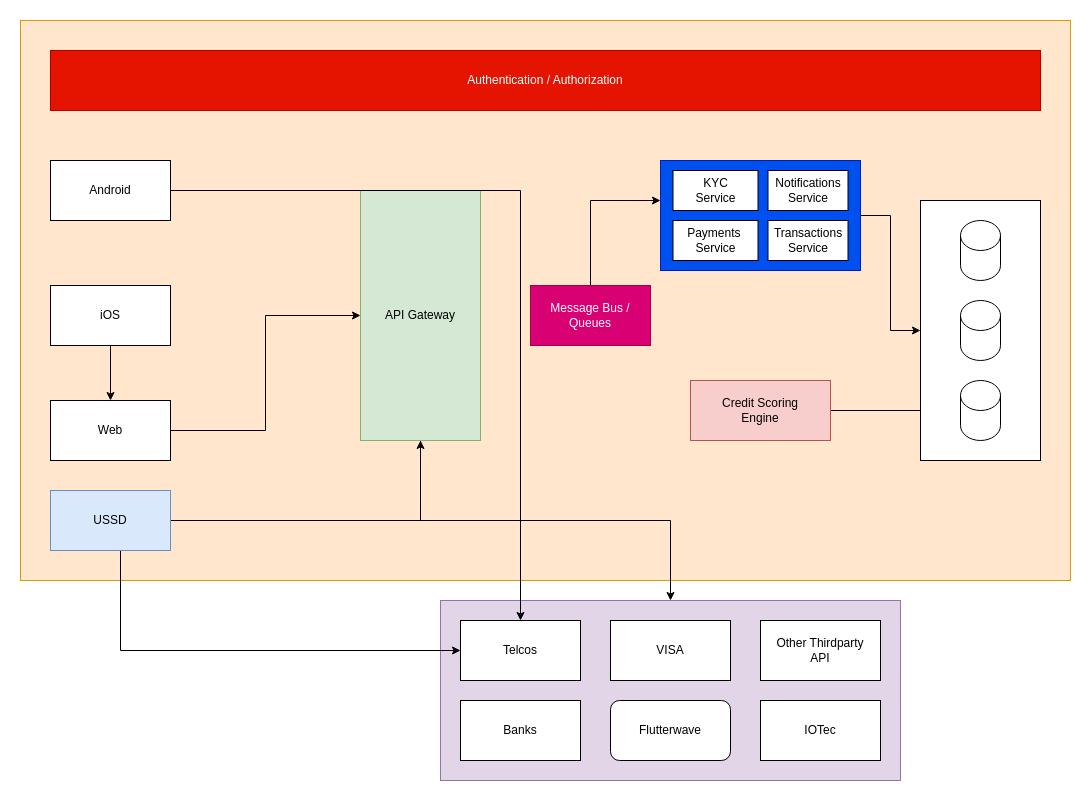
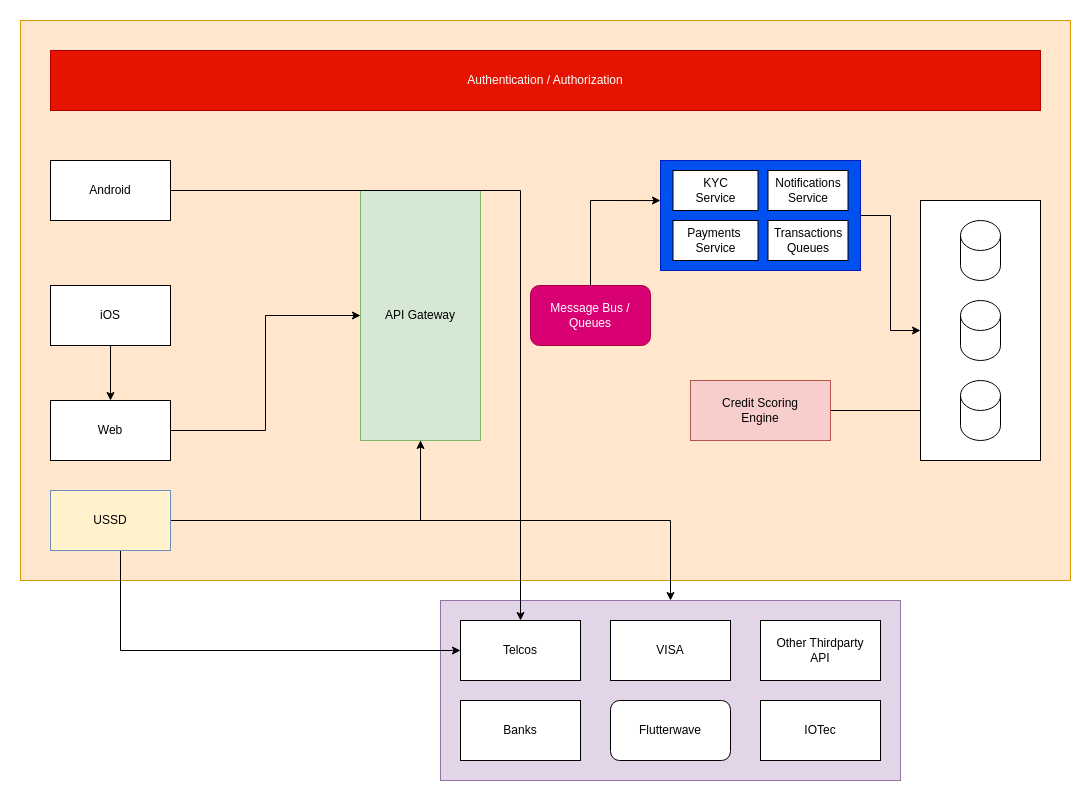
node "Transactions Service": label "Transactions Service" -> "Transactions Queues"
node "Message Bus / Queues": shape rectangle -> rounded rectangle
node "USSD": fillcolor #dae8fc -> #fff2cc
